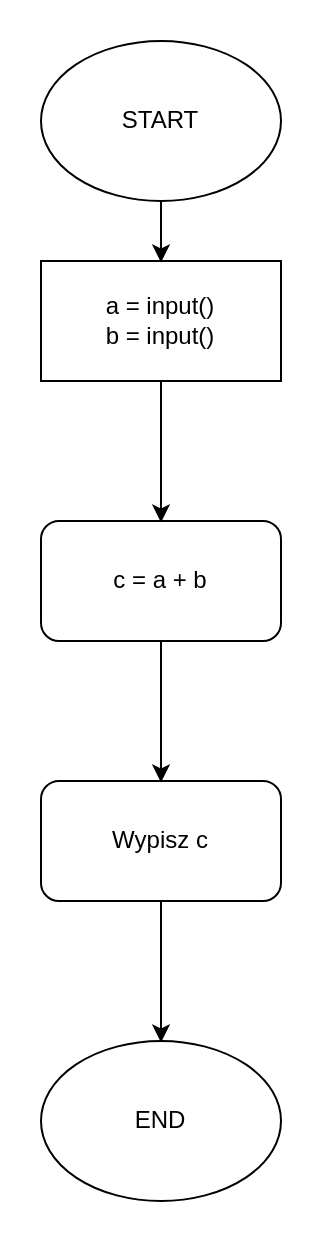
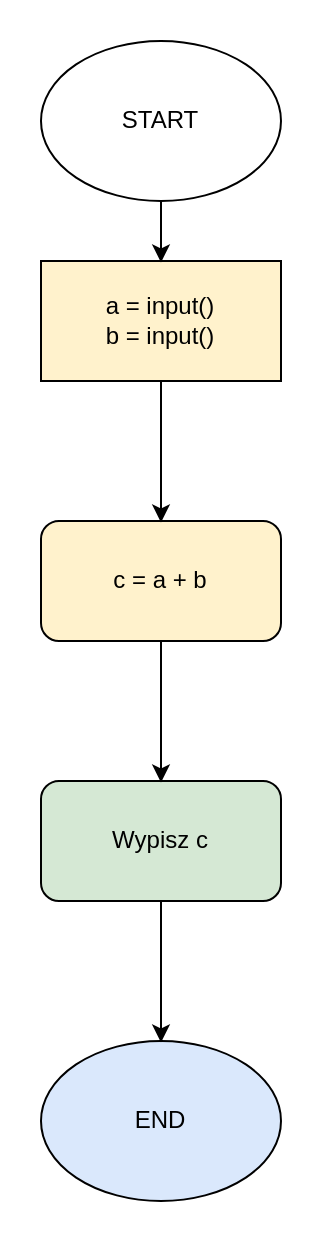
node "a = input() b = input()": fillcolor #ffffff -> #fff2cc
node "c = a + b": fillcolor #ffffff -> #fff2cc
node "Wypisz c": fillcolor #ffffff -> #d5e8d4
node "END": fillcolor #ffffff -> #dae8fc
